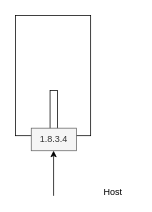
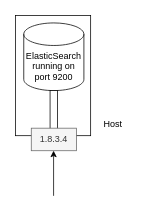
node "ElasticSearch running on port 9200": added
node "Host": moved (113, 192) -> (113, 124)
